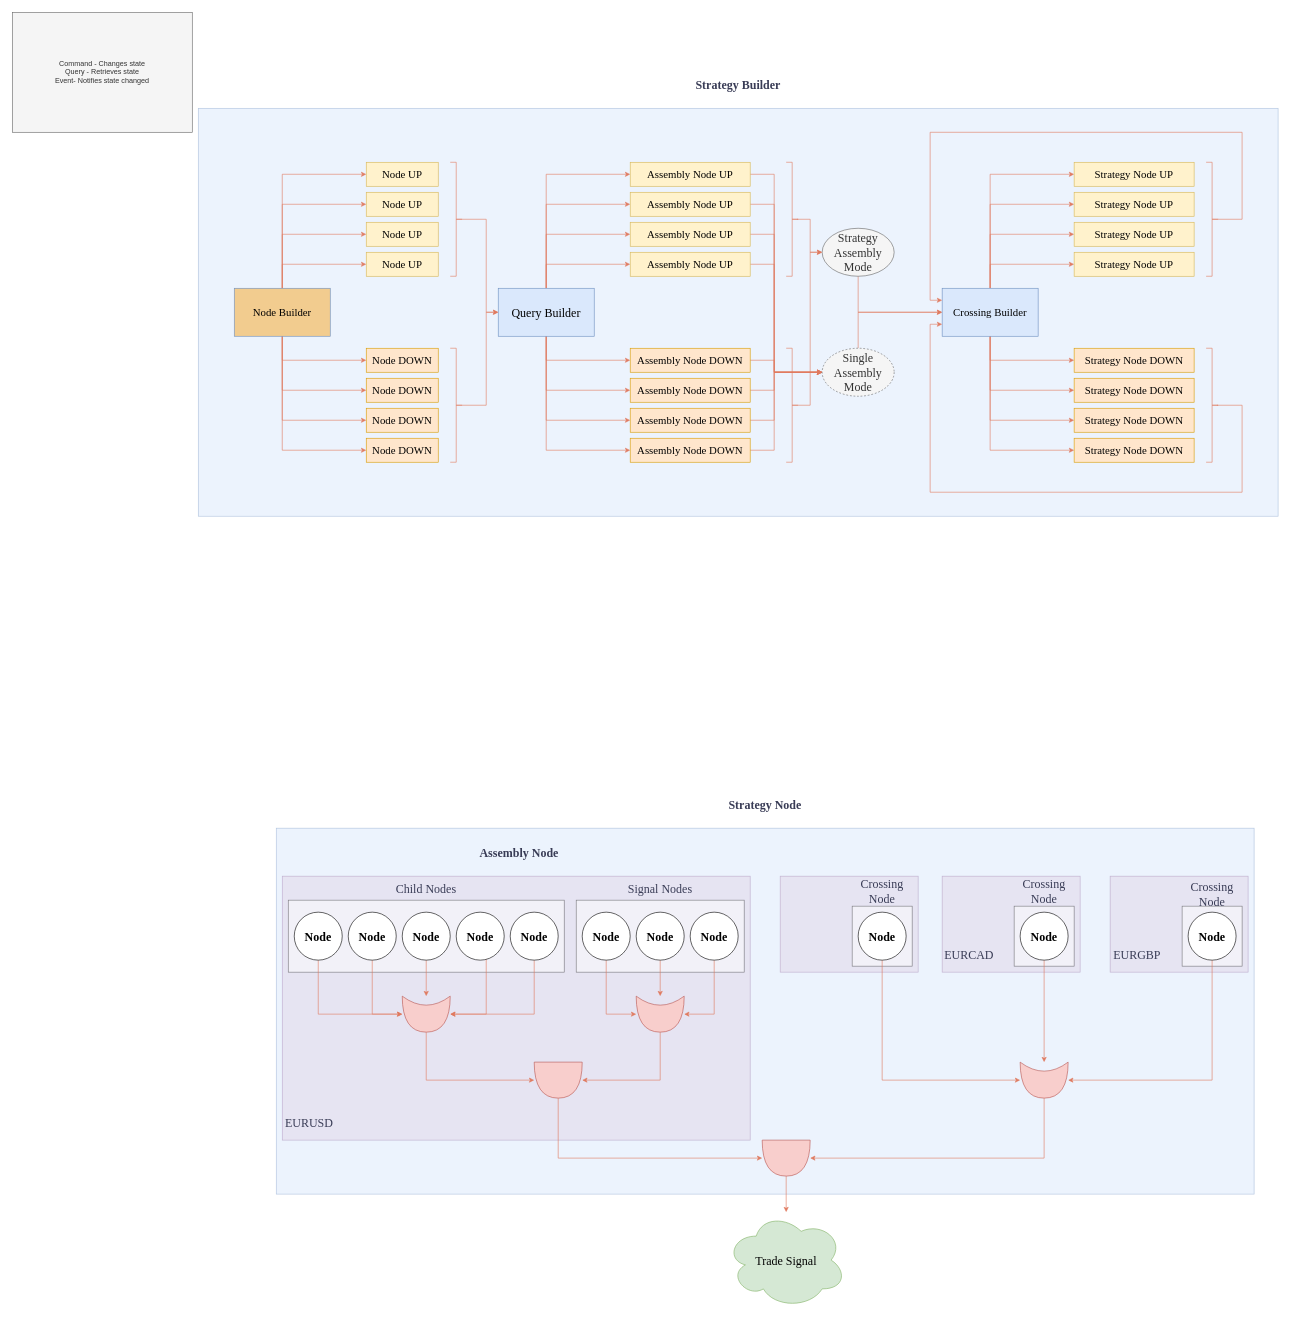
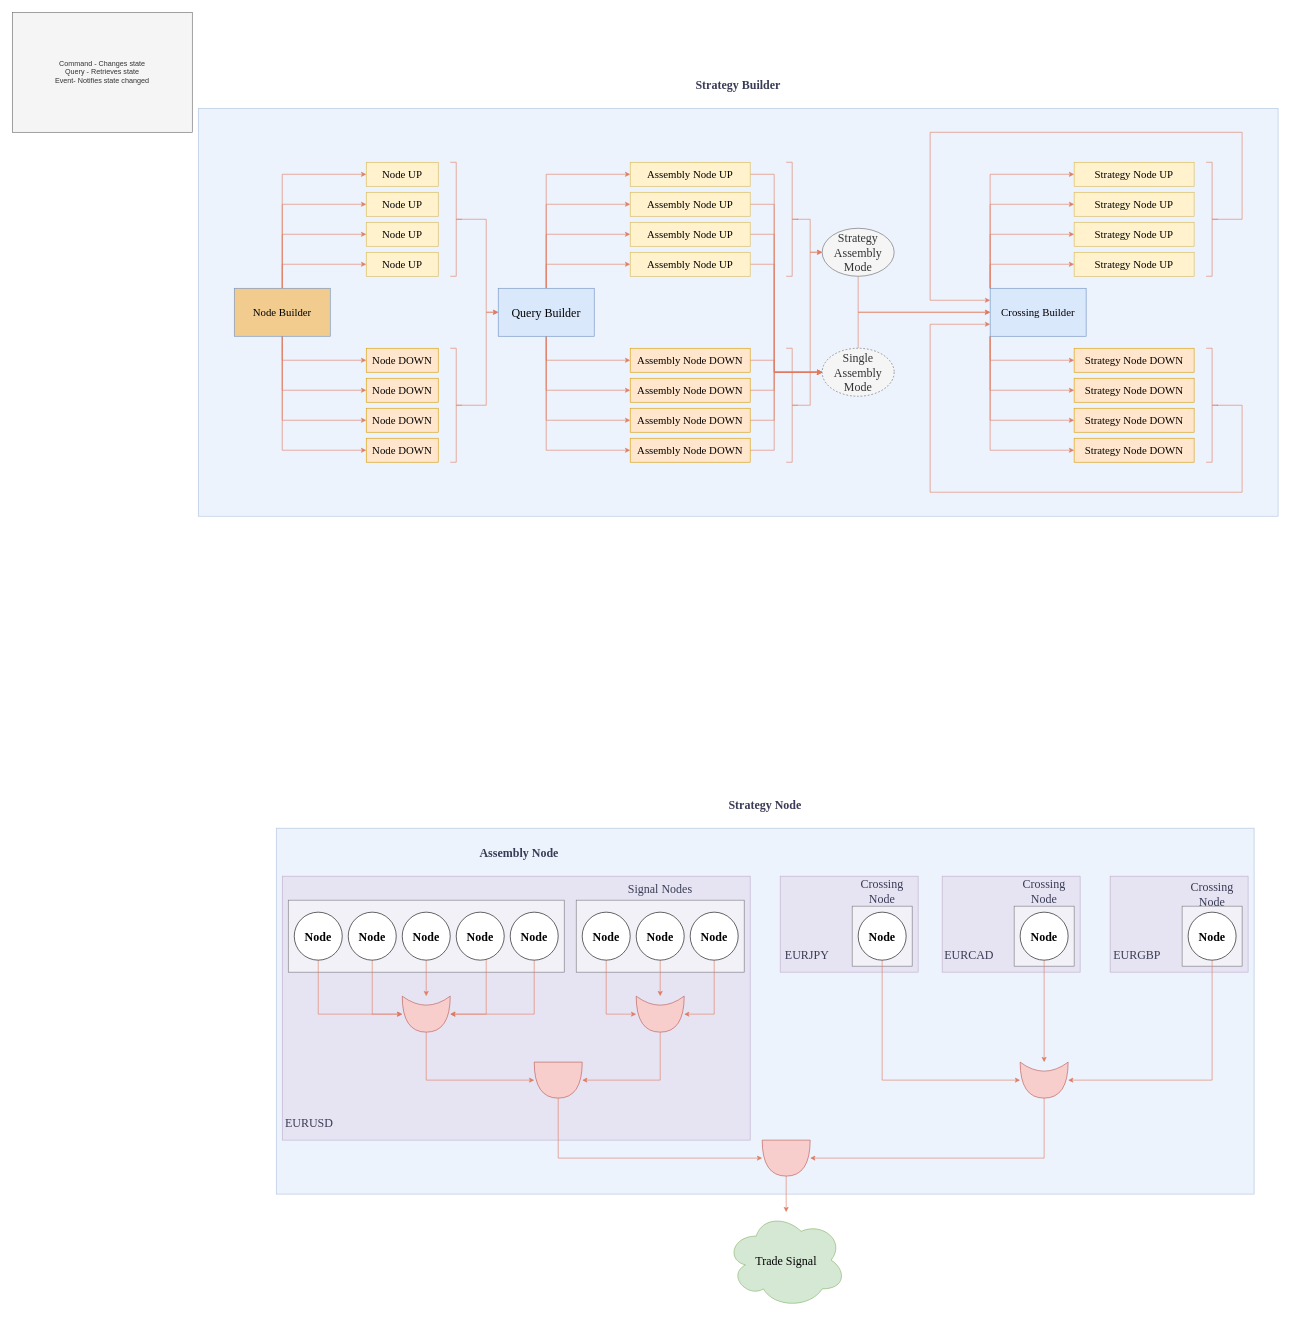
node "Crossing Builder": moved (990, 312) -> (1038, 312)
node "Child Nodes": removed
node "EURJPY": added
